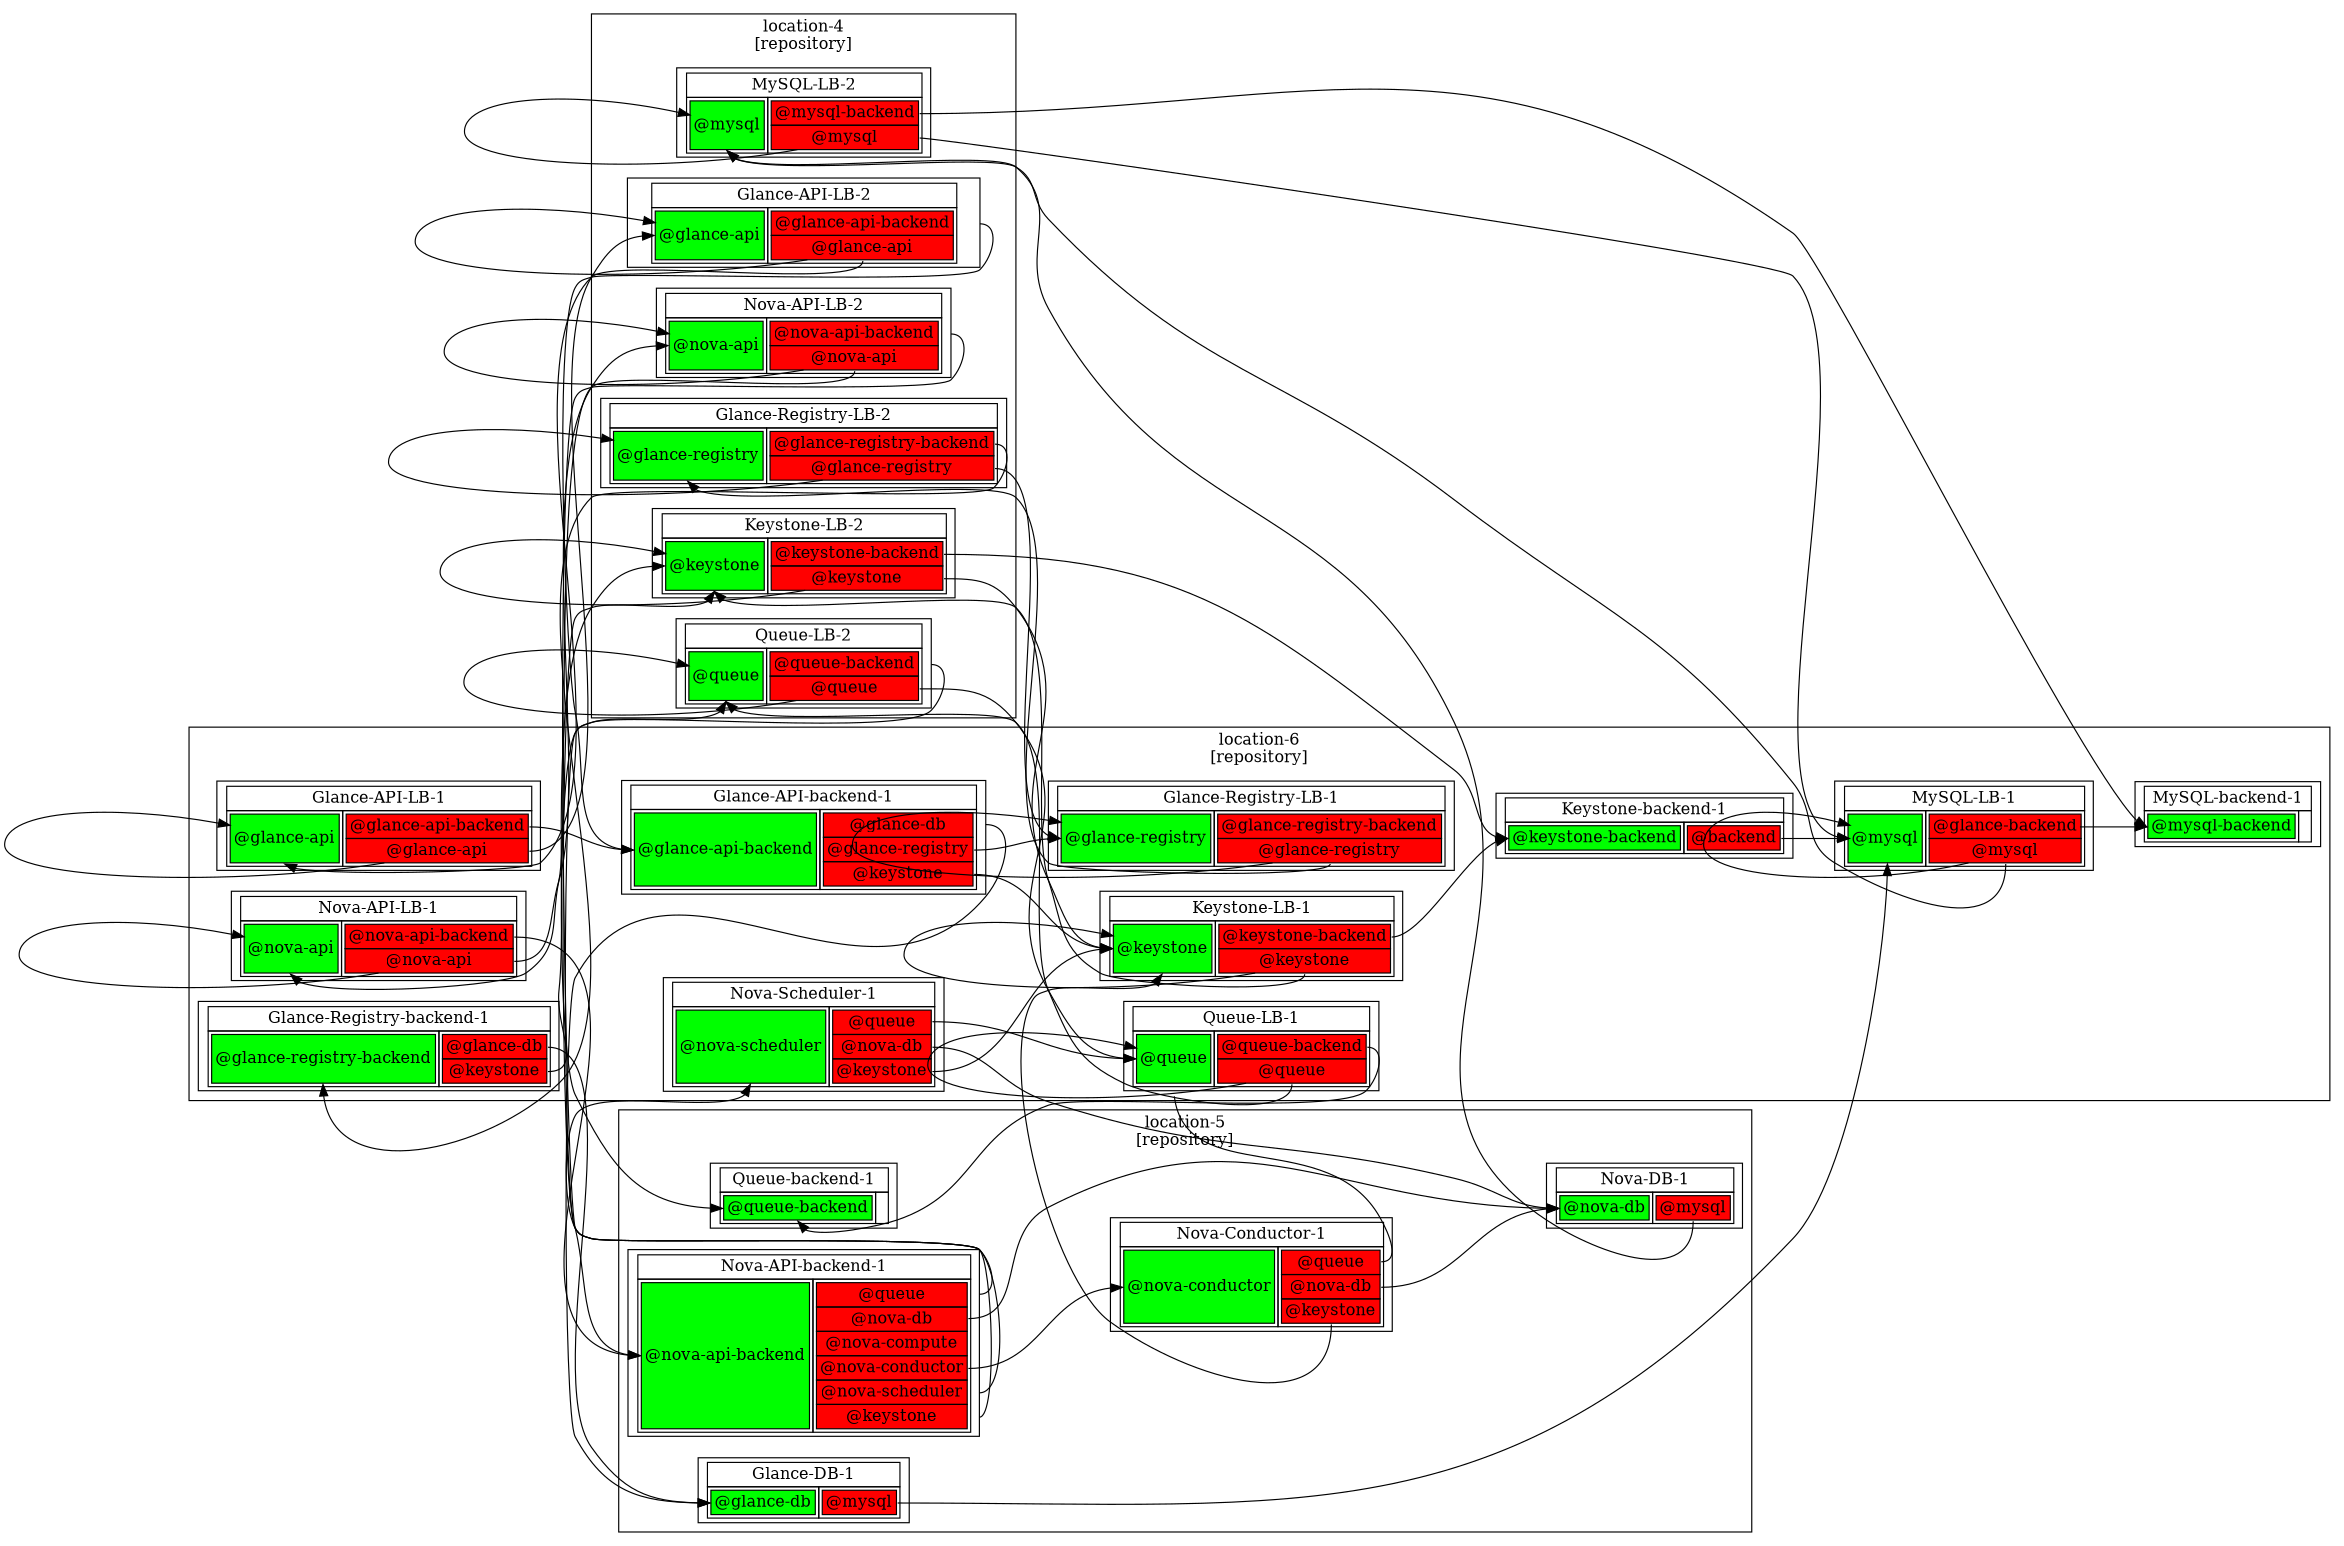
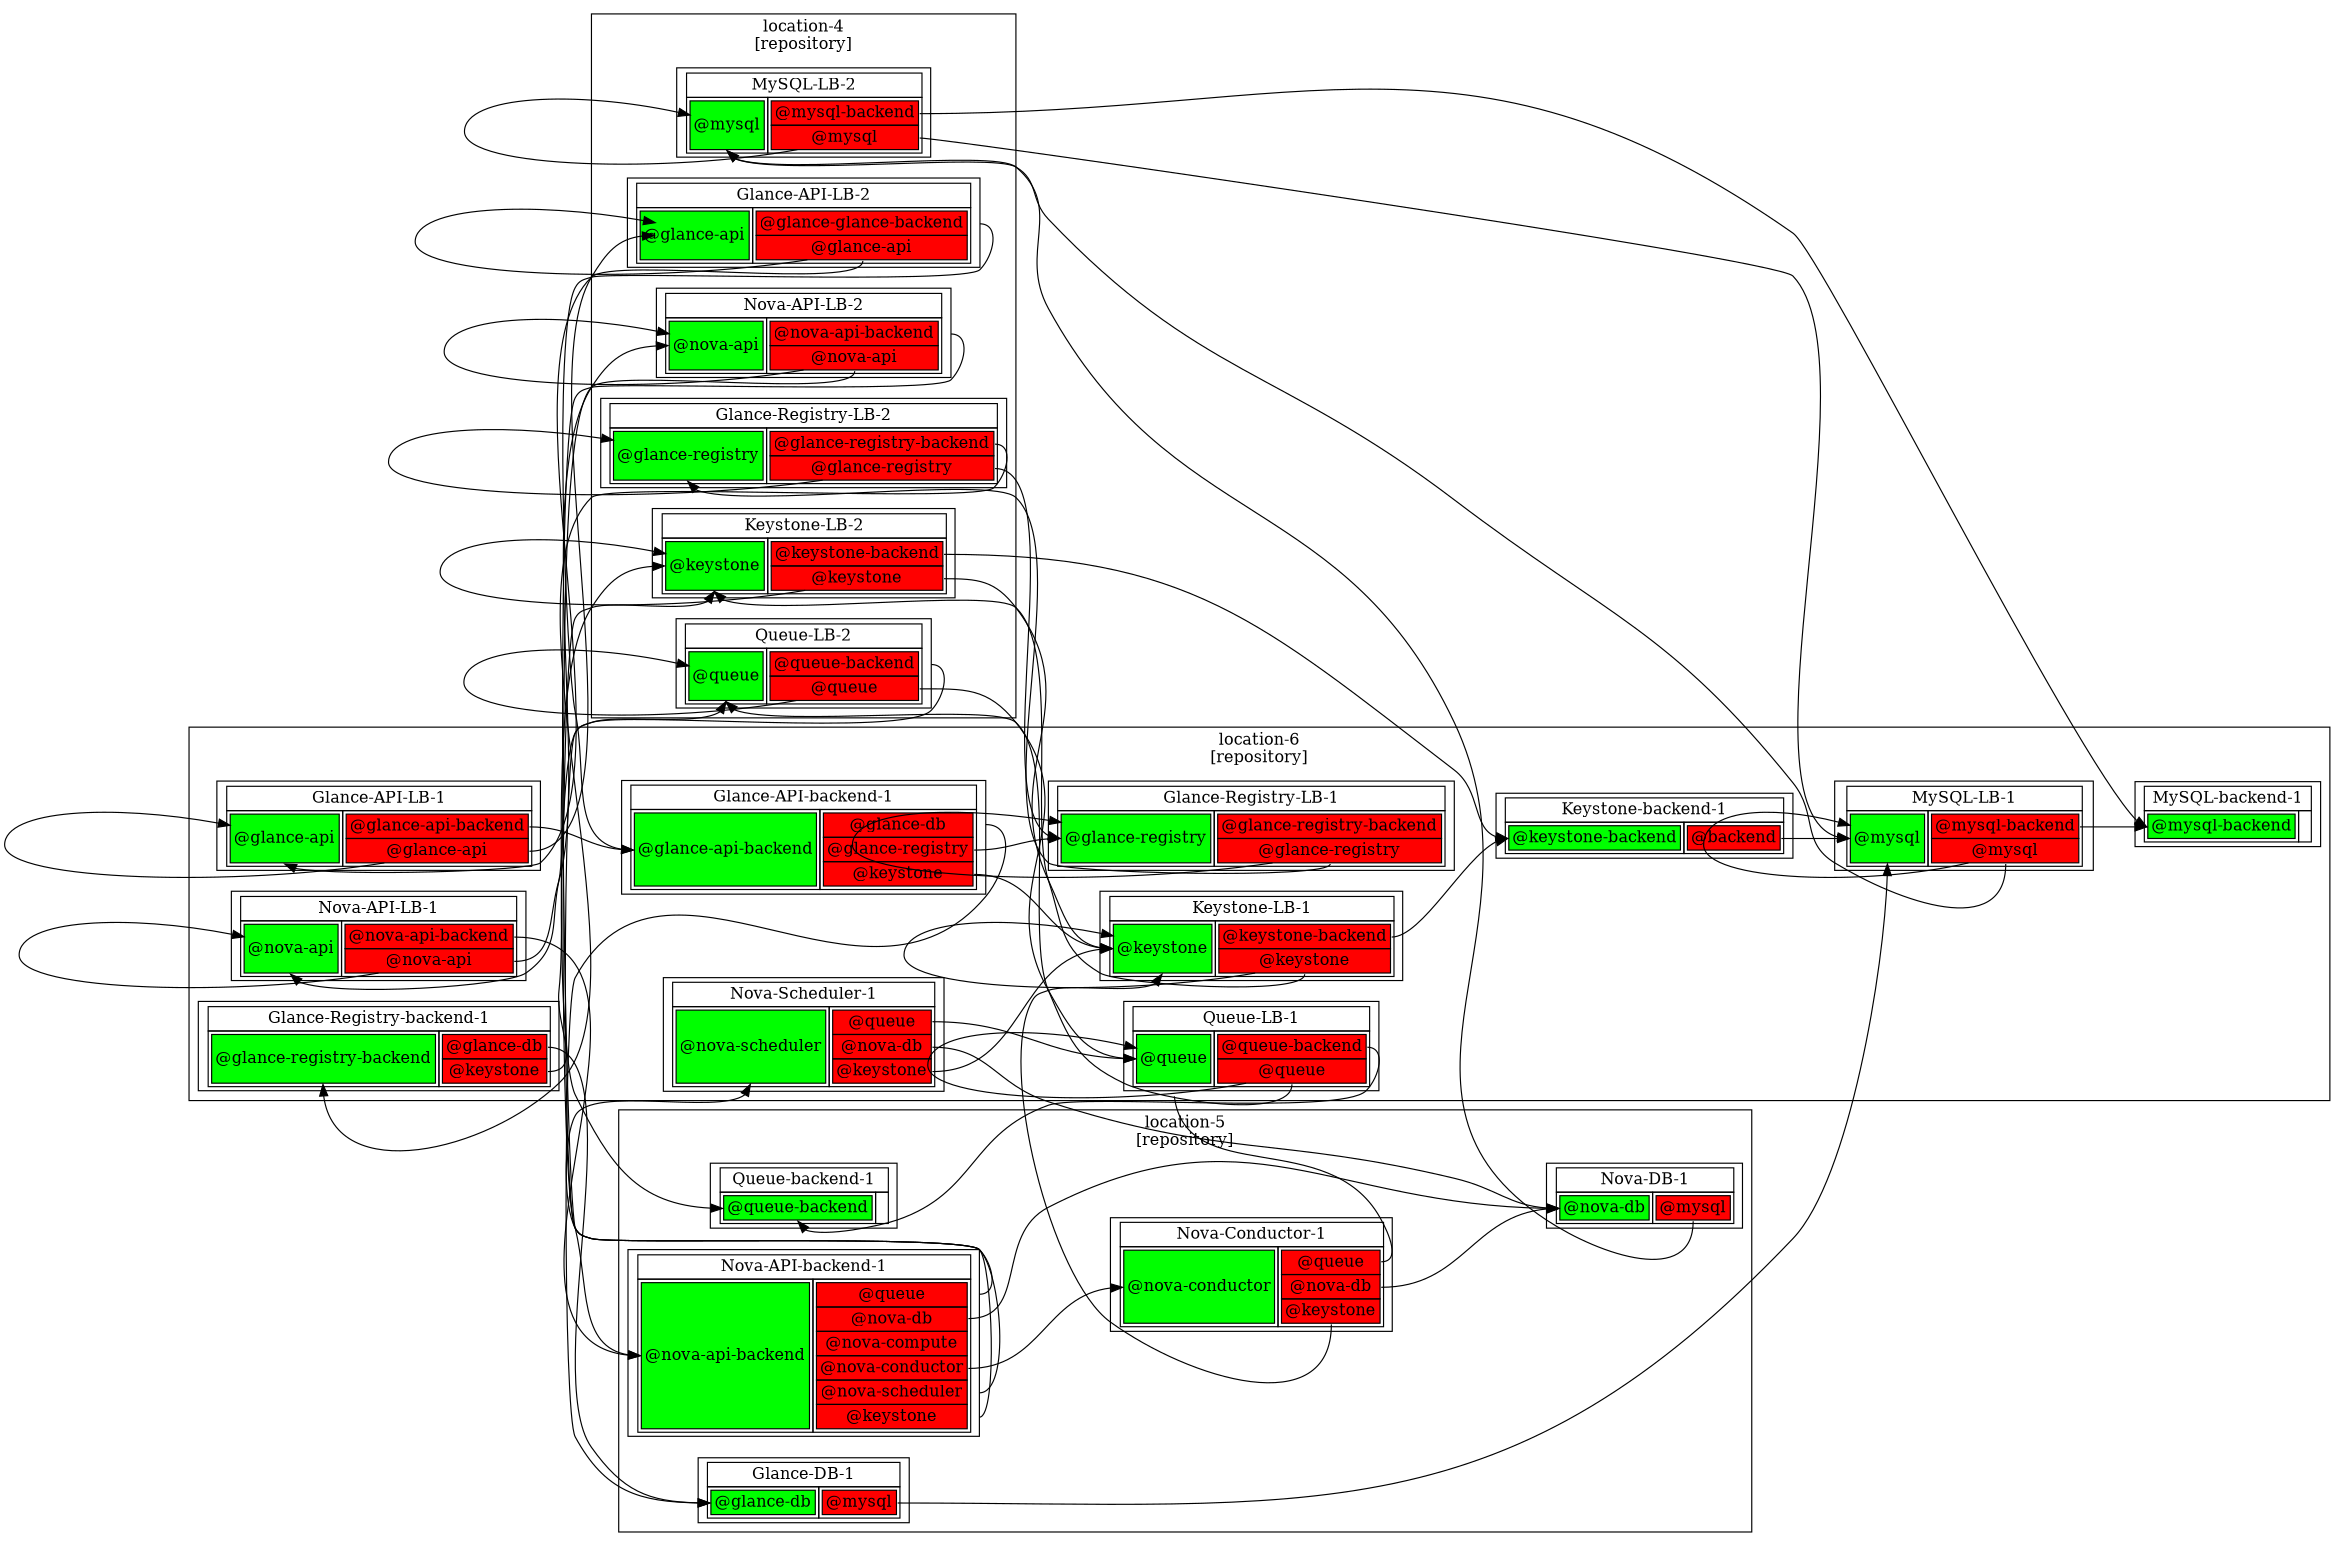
node "Glance-API-LB-2": text "@glance-api-backend" -> "@glance-glance-backend"
node "MySQL-LB-1": text "@glance-backend" -> "@mysql-backend"
